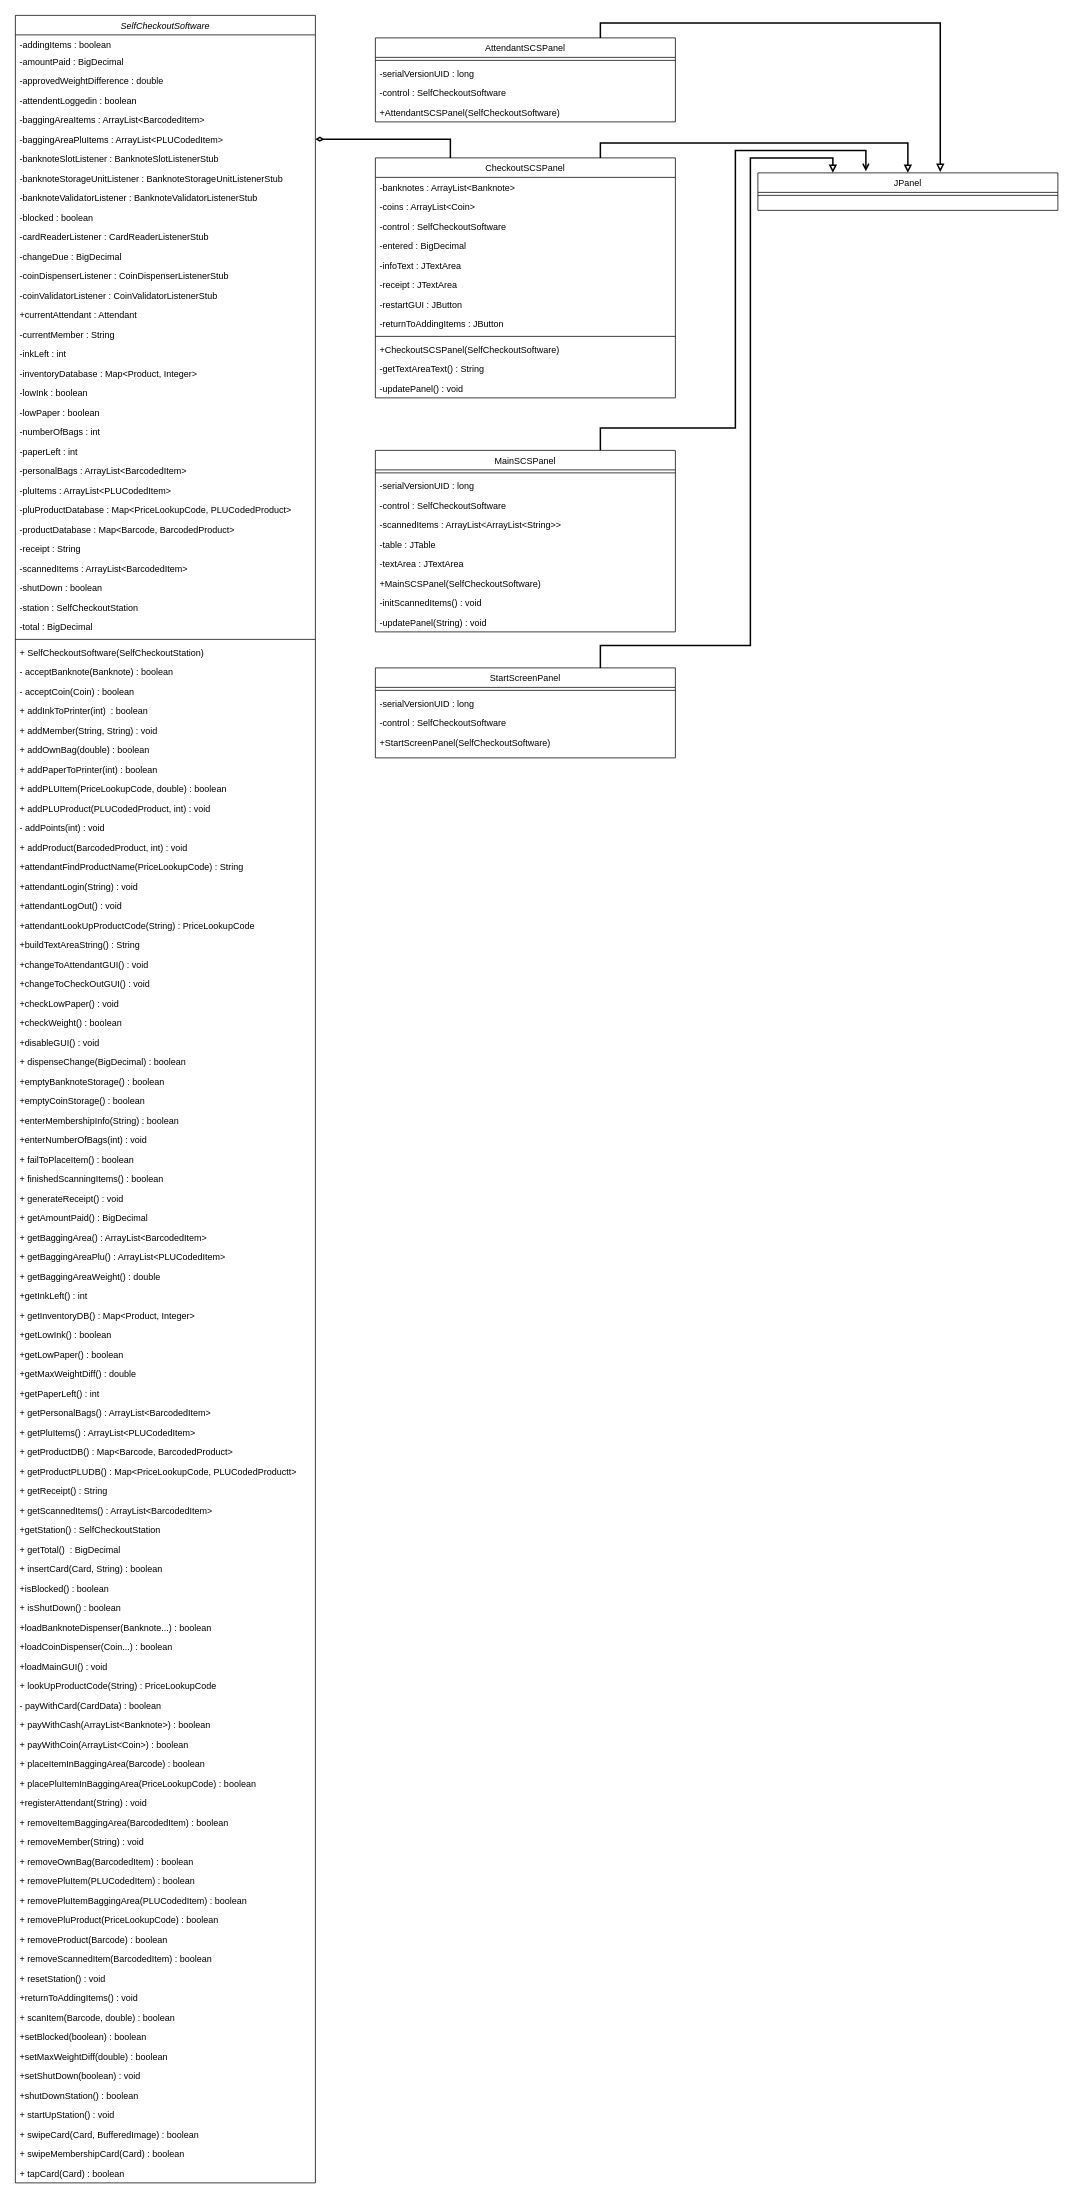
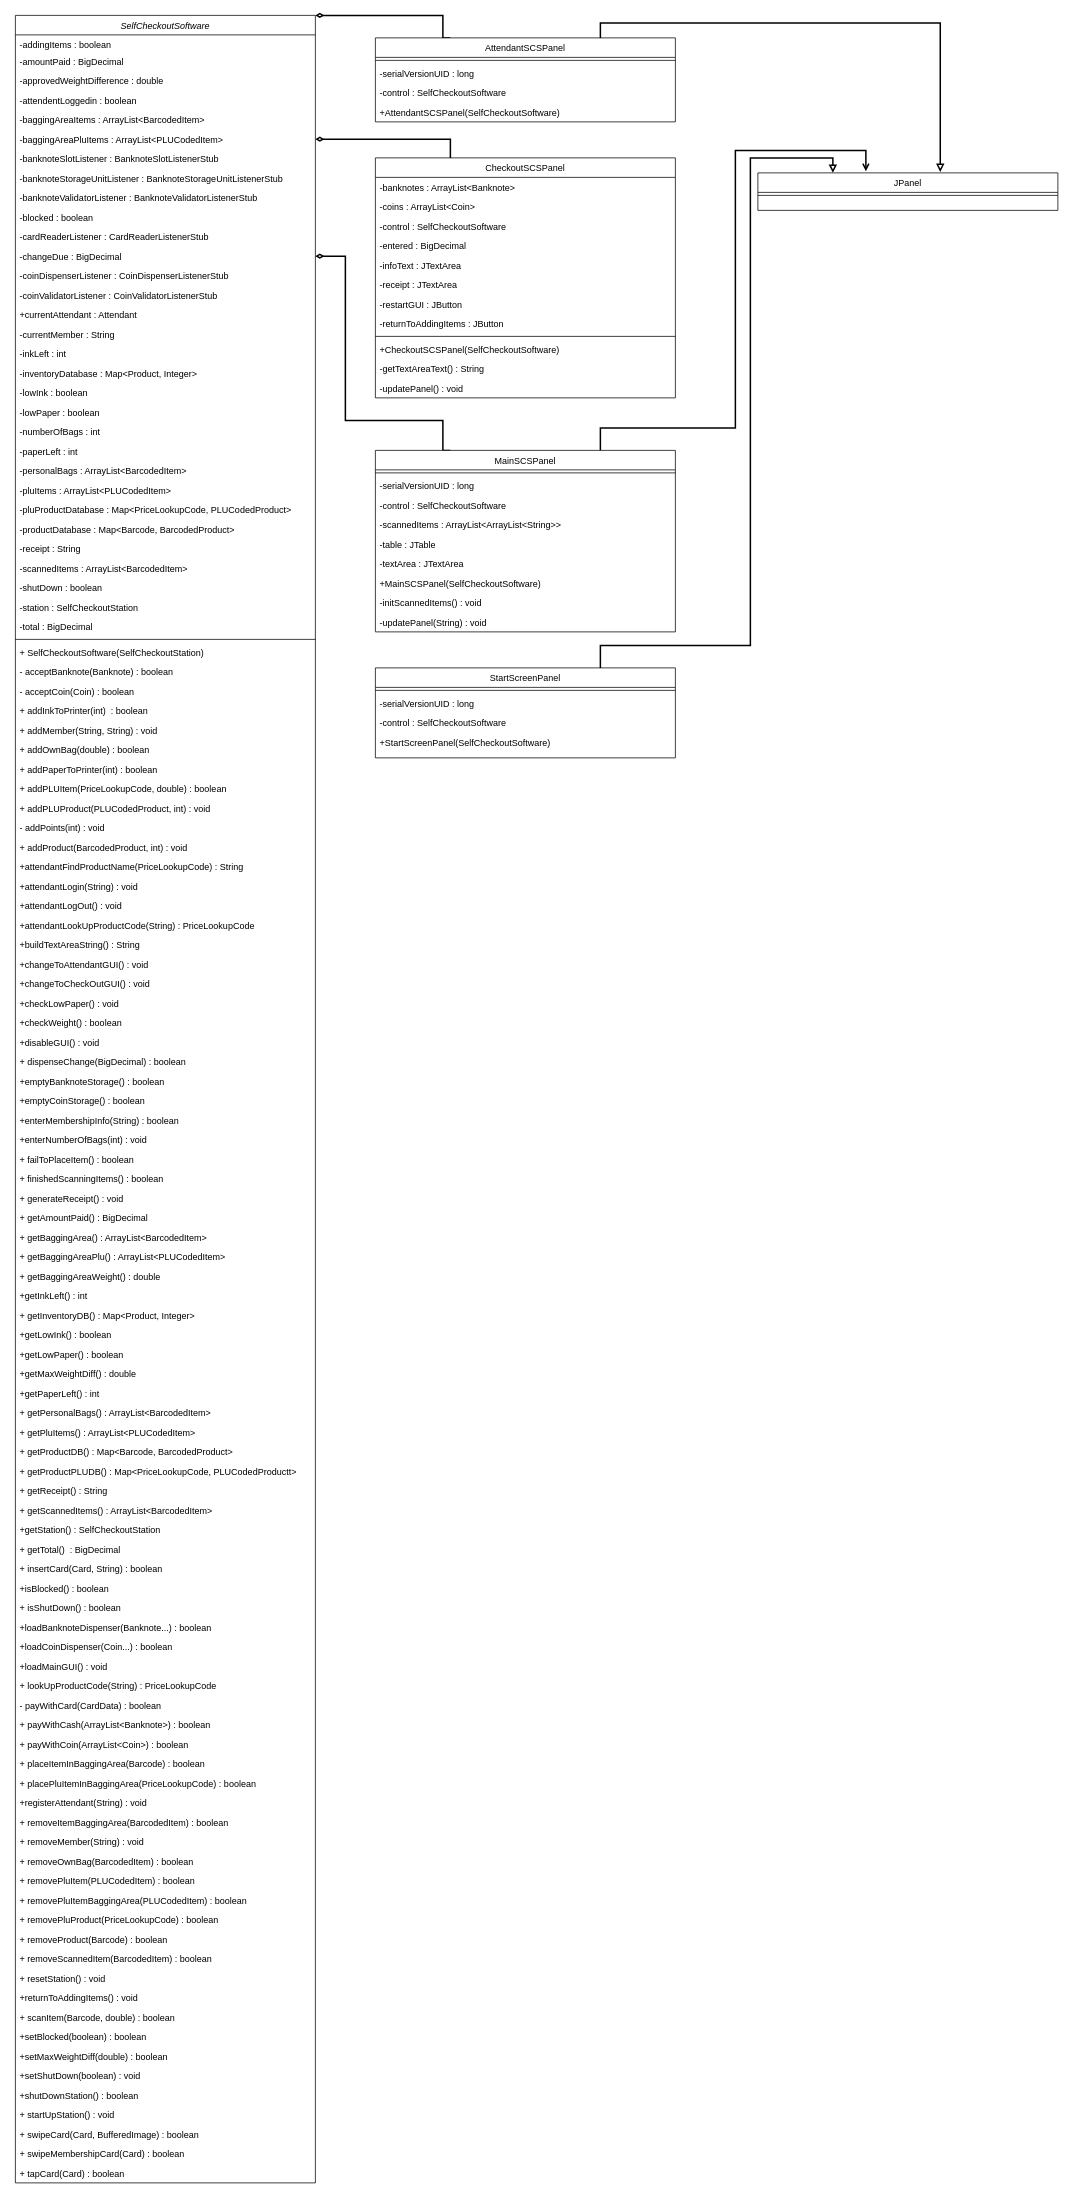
edge "AttendantSCSPanel" -> "SelfCheckoutSoftware": added
edge "CheckoutSCSPanel" -> "JPanel": removed
edge "MainSCSPanel" -> "-changeDue : BigDecimal": added
